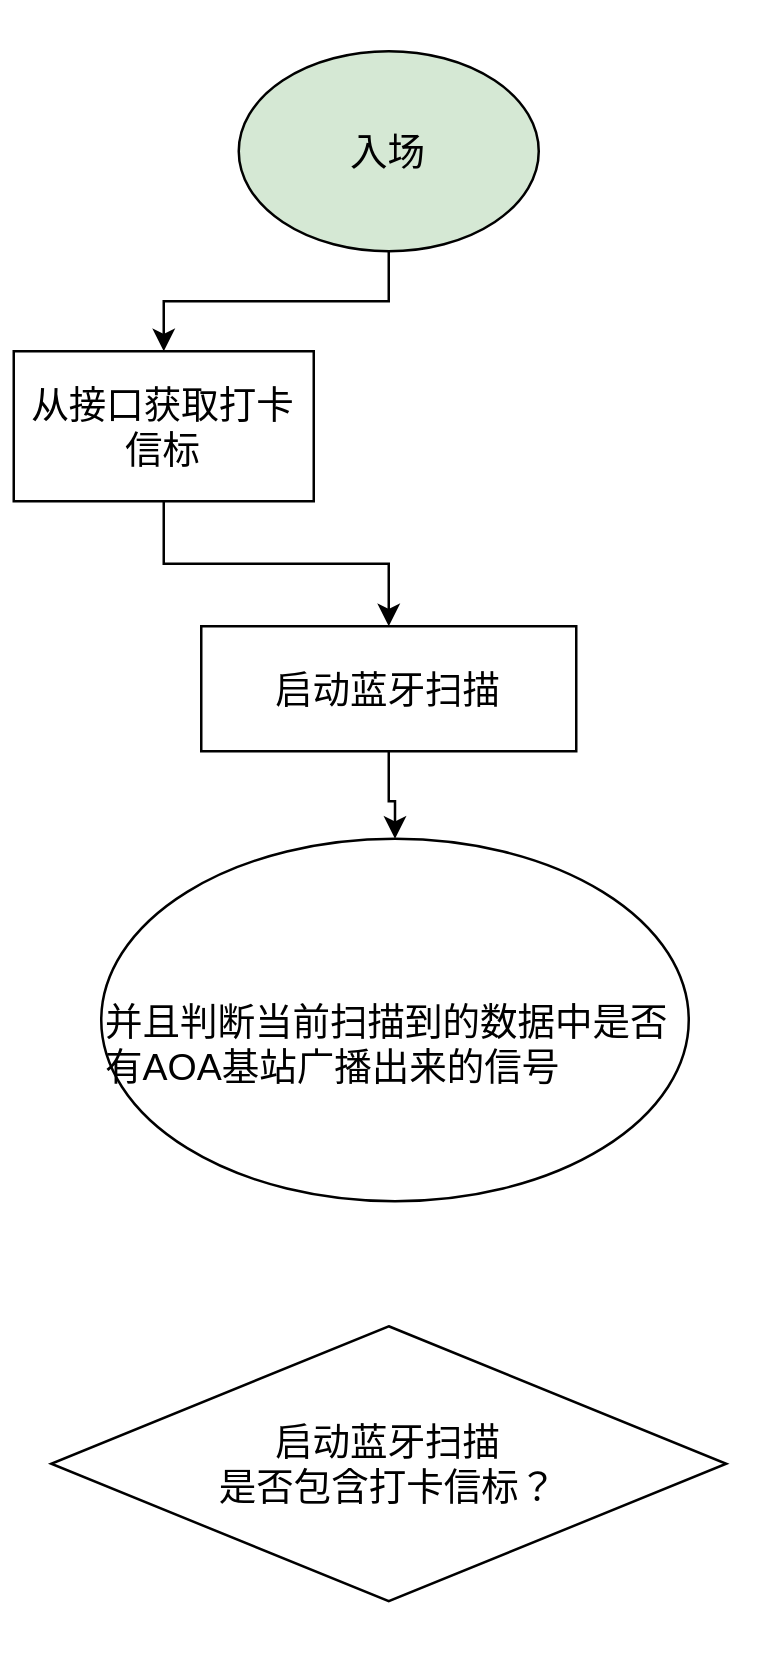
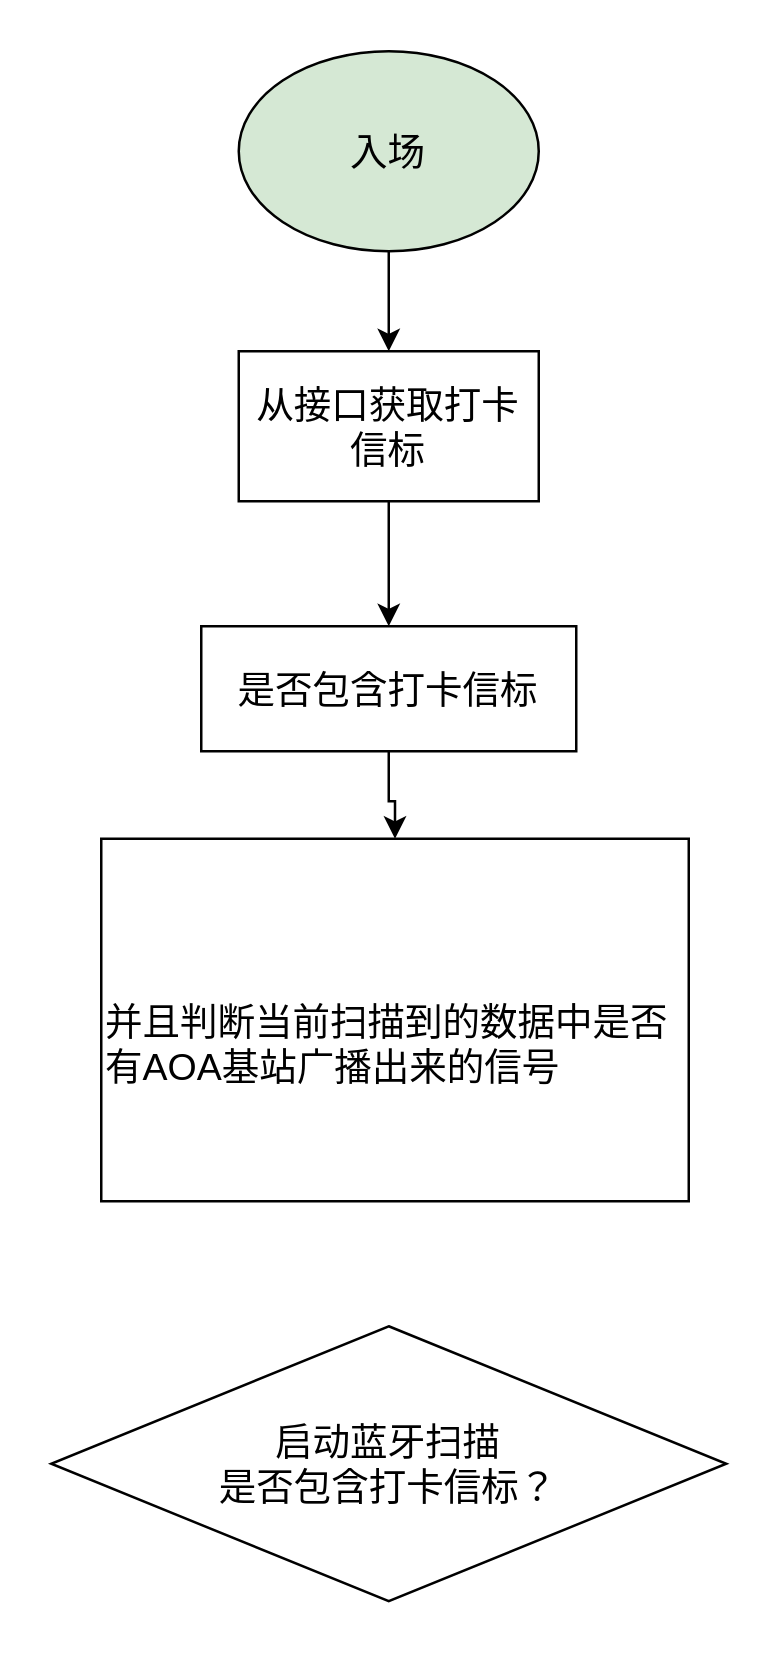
node "从接口获取打卡信标": moved (164, 426) -> (389, 426)
node "启动蓝牙扫描": label "启动蓝牙扫描" -> "是否包含打卡信标"
node "并且判断当前扫描到的数据中是否有AOA基站广播出来的信号": shape ellipse -> rectangle
